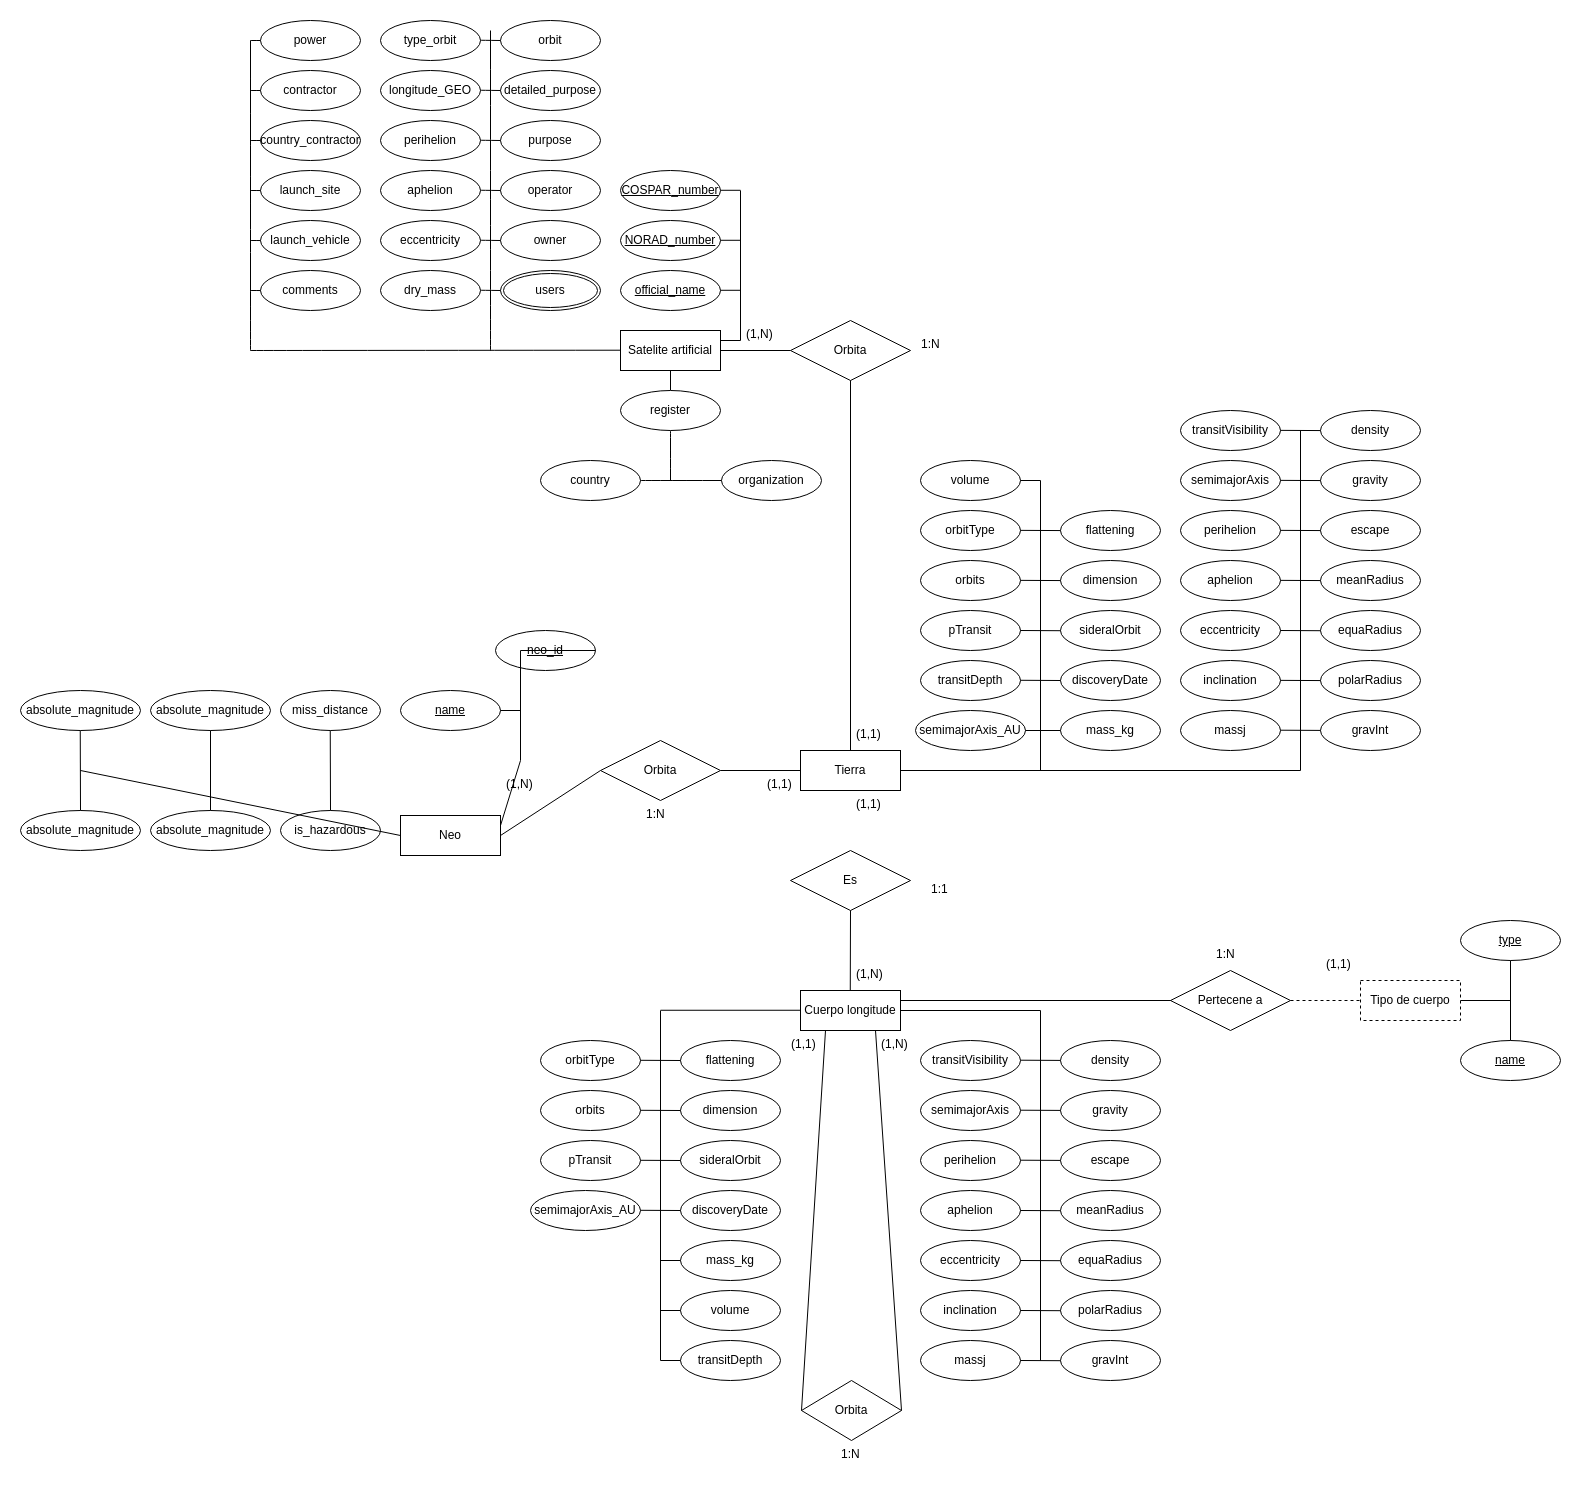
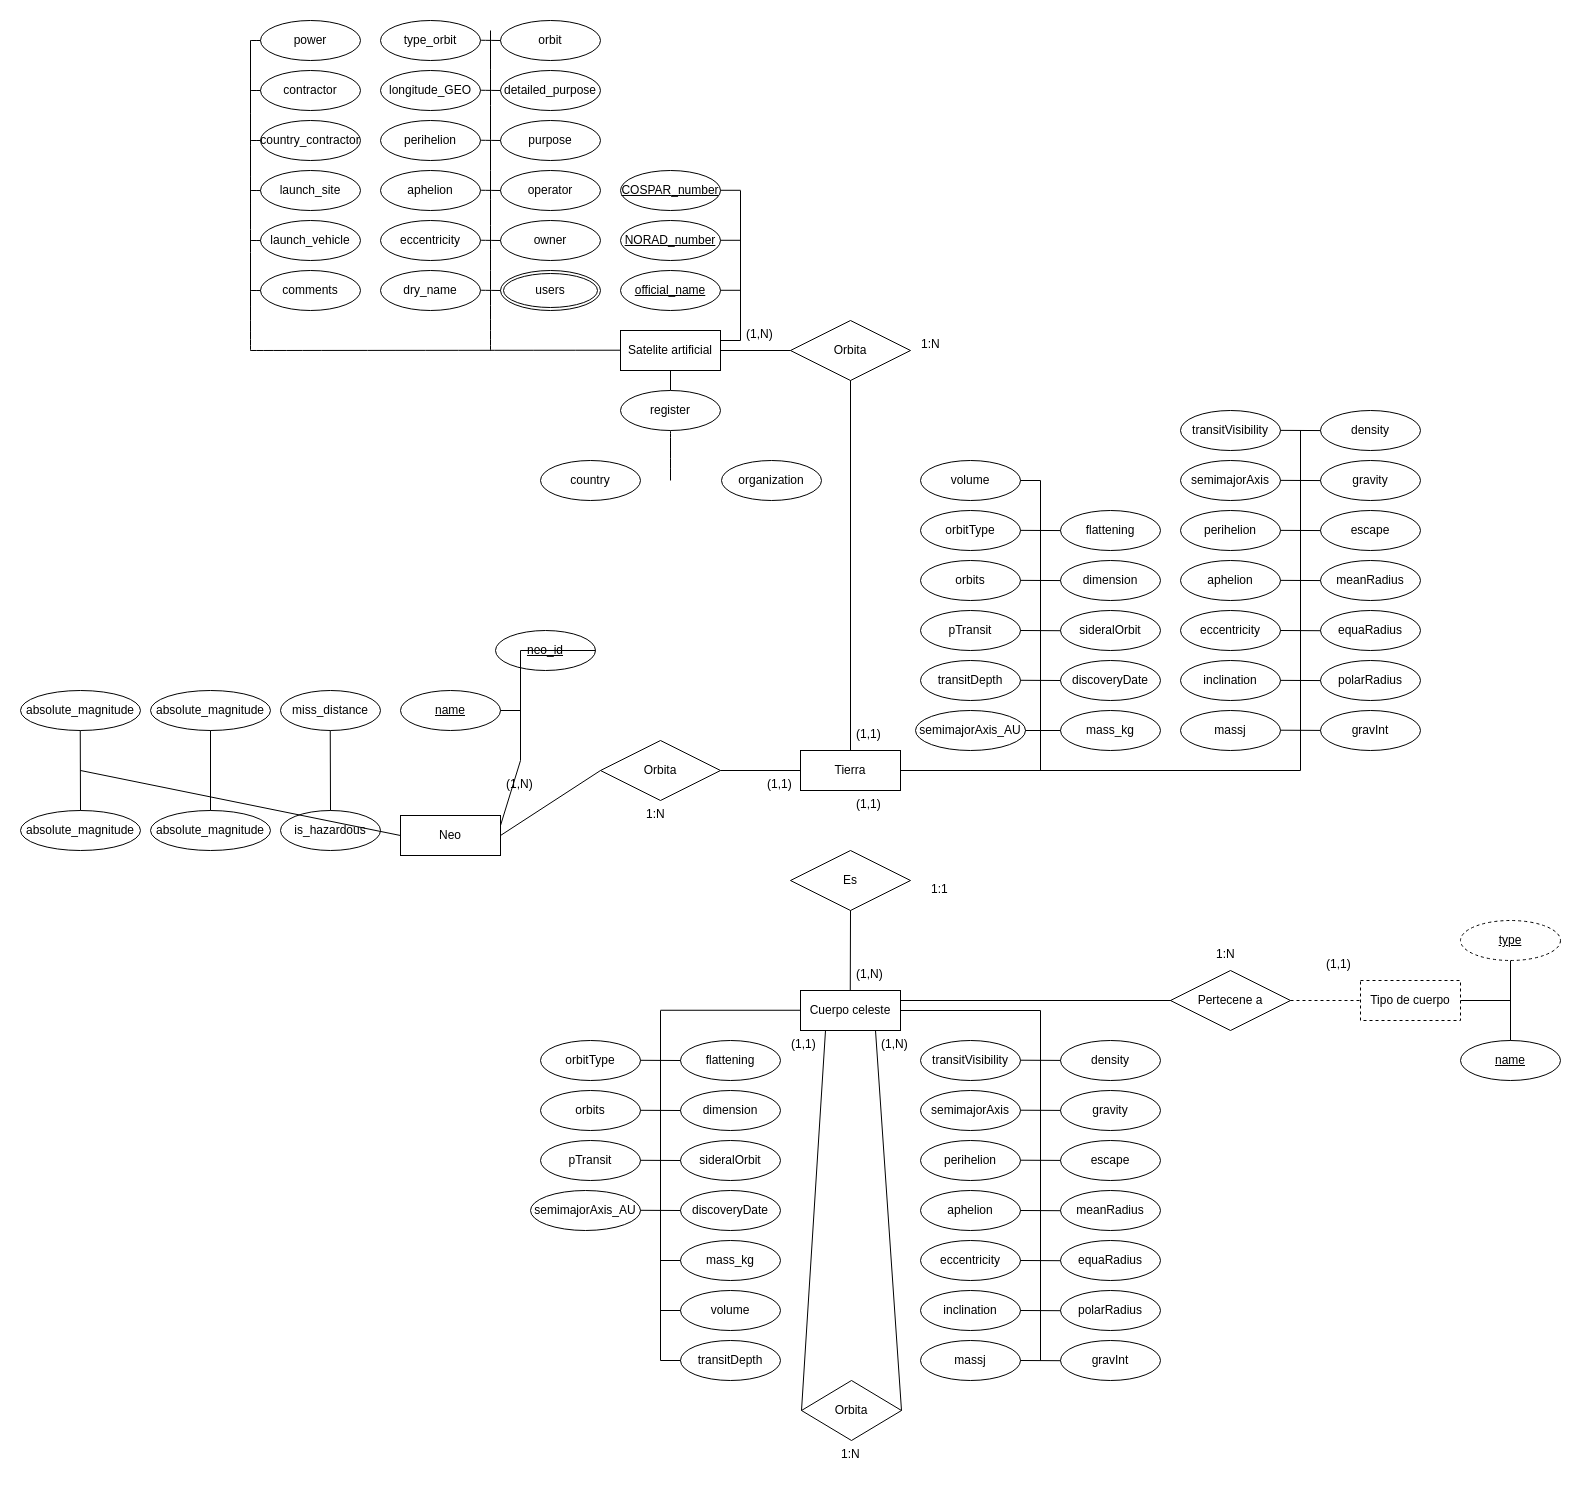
node "dry_mass": label "dry_mass" -> "dry_name"
edge "country" -- "organization": removed
node "type": style solid -> dashed
node "Cuerpo longitude": label "Cuerpo longitude" -> "Cuerpo celeste"
